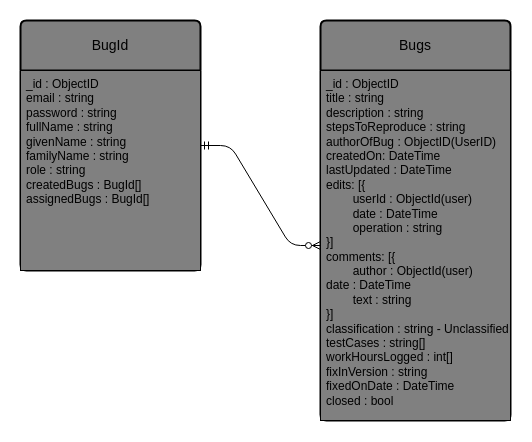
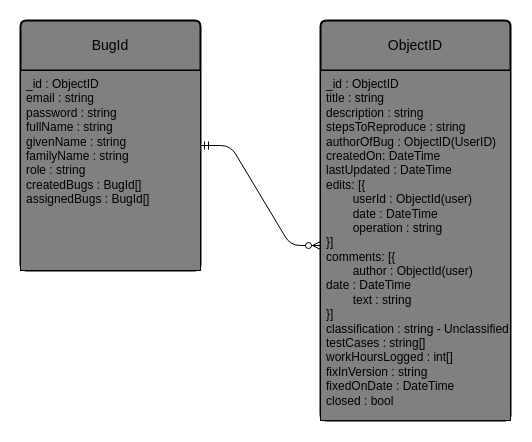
node "Bugs": label "Bugs" -> "ObjectID"
